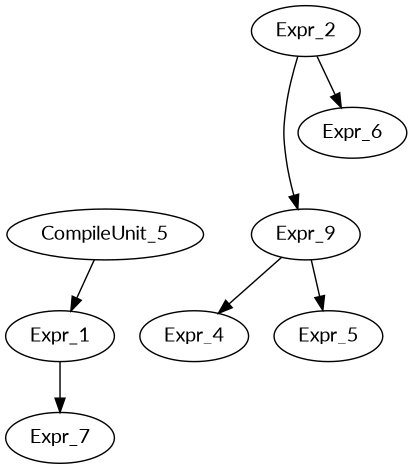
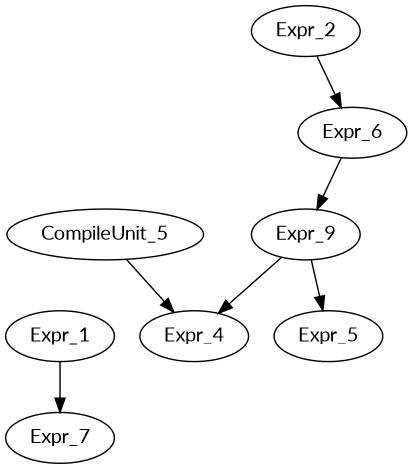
edge "Expr_2" -> "Expr_9": now "Expr_6" -> "Expr_9"
edge "CompileUnit_5" -> "Expr_1": now "CompileUnit_5" -> "Expr_4"
